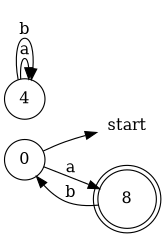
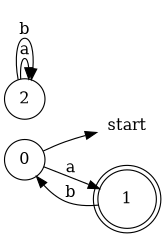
node "4": label "4" -> "2"
node "8": label "8" -> "1"
